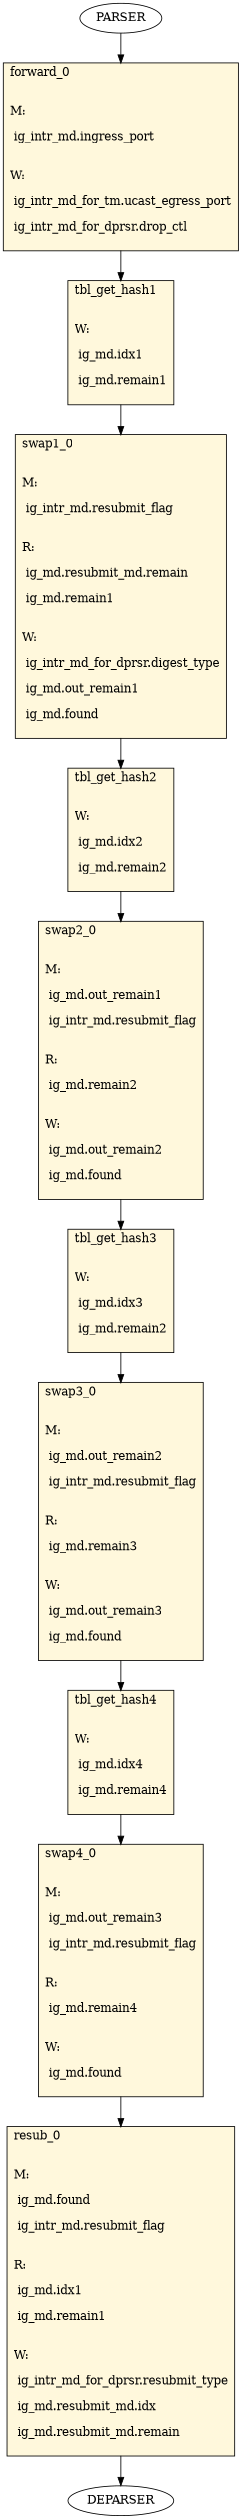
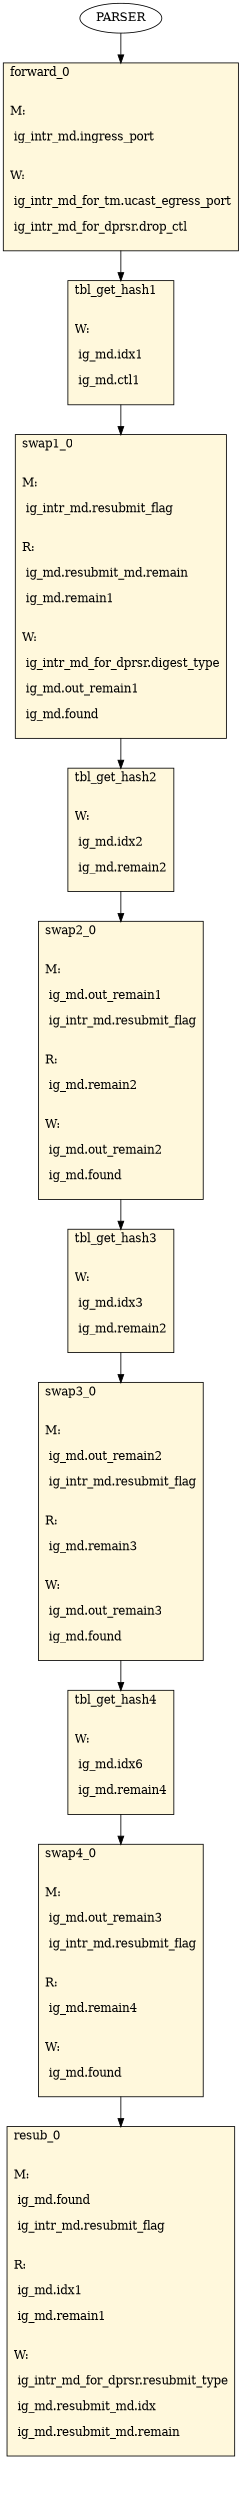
node "tbl_get_hash1 W: ig_md.idx1 ig_md.remain1": label "tbl_get_hash1 W: ig_md.idx1 ig_md.remain1" -> "tbl_get_hash1 W: ig_md.idx1 ig_md.ctl1"
node "tbl_get_hash4 W: ig_md.idx4 ig_md.remain4": label "tbl_get_hash4 W: ig_md.idx4 ig_md.remain4" -> "tbl_get_hash4 W: ig_md.idx6 ig_md.remain4"
node "DEPARSER": removed
